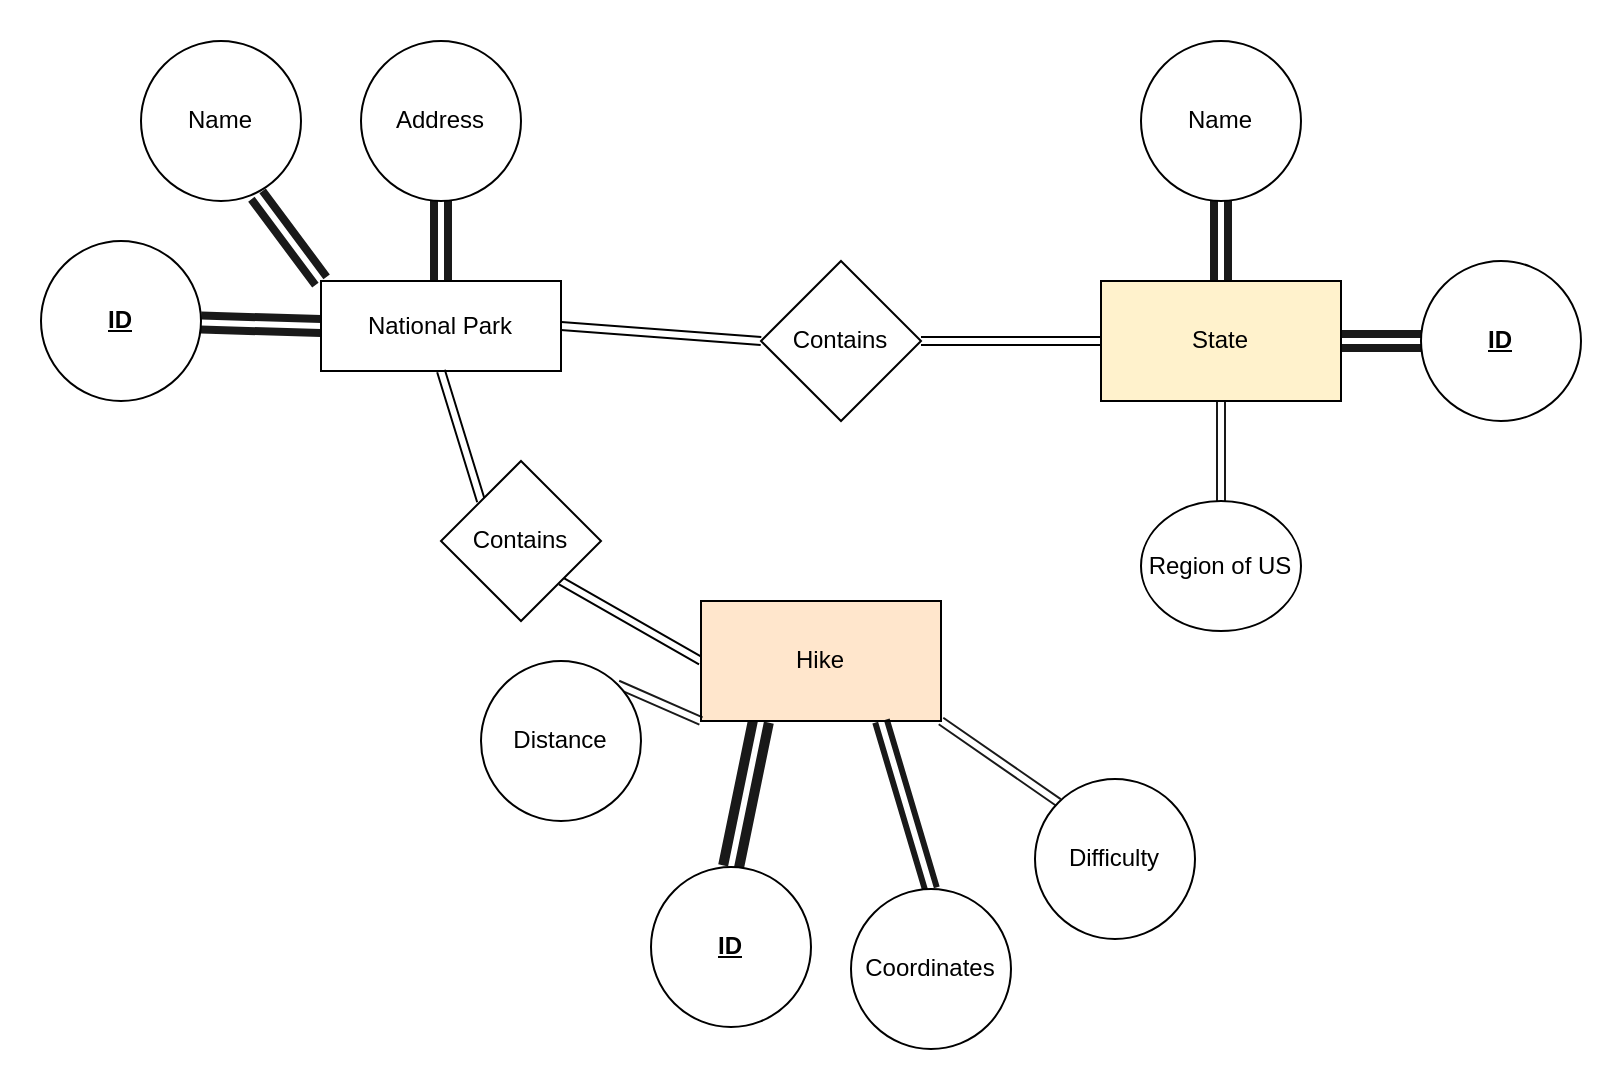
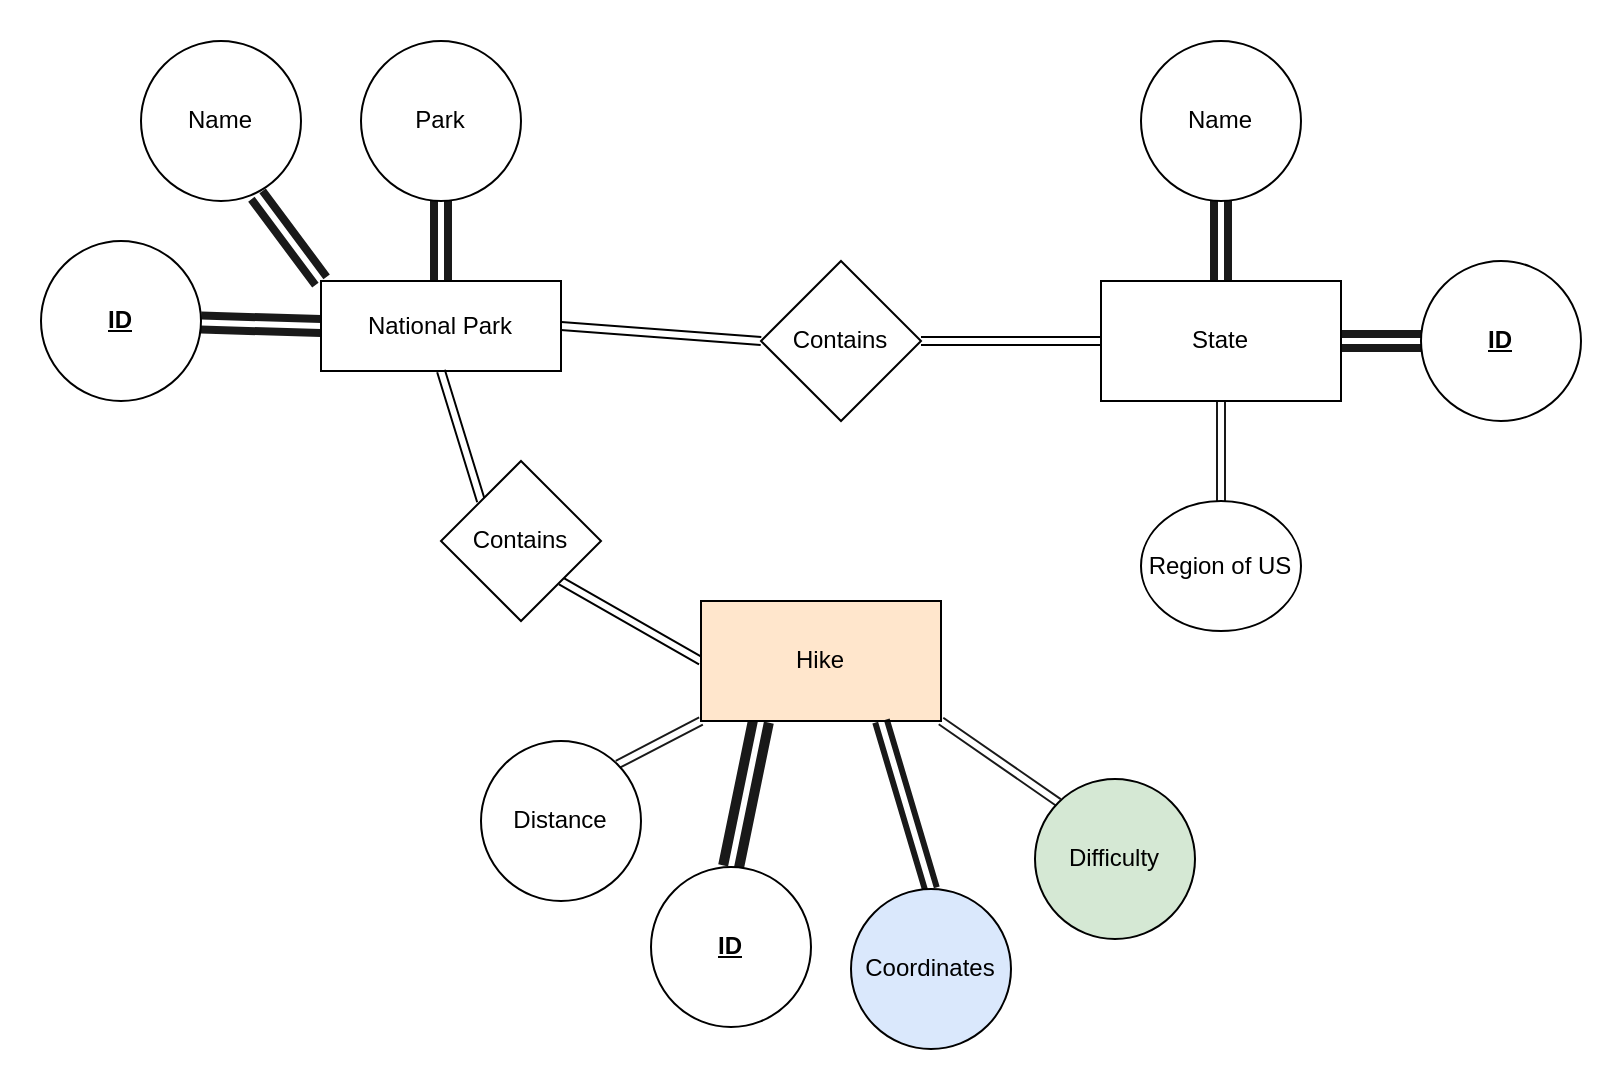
node "Address": label "Address" -> "Park"
node "State": fillcolor #fff2cc -> #ffffff
node "Distance": moved (561, 741) -> (561, 821)
node "Difficulty": fillcolor #ffffff -> #d5e8d4
node "Coordinates": fillcolor #ffffff -> #dae8fc
